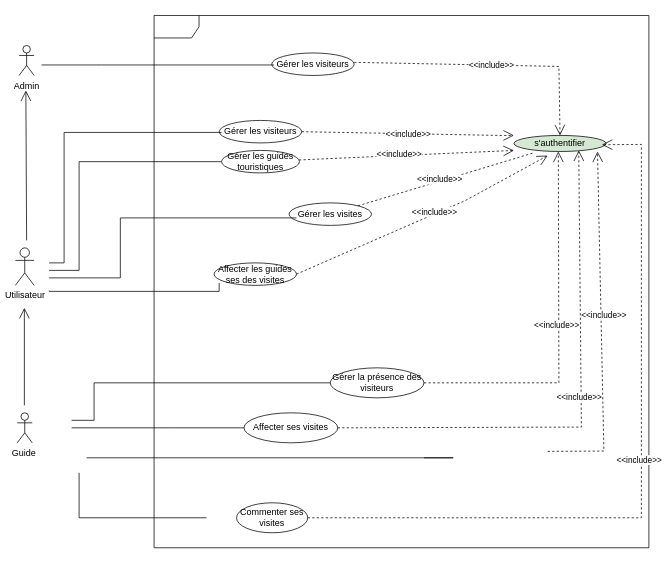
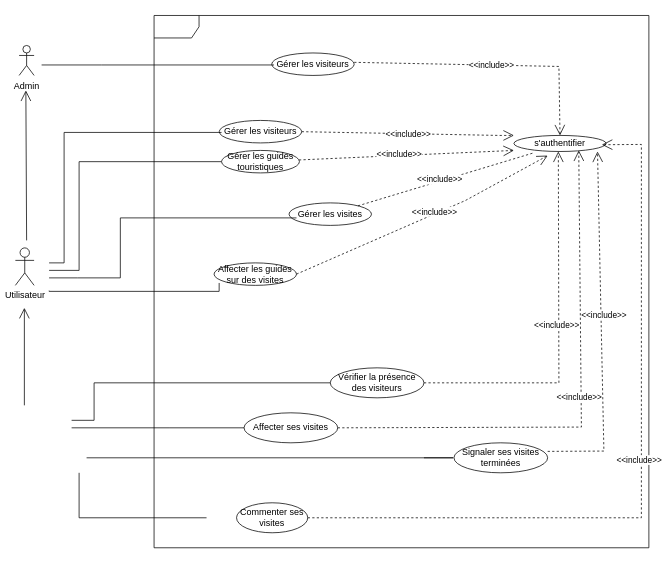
node "s'authentifier": fillcolor #d5e8d4 -> #ffffff
node "Affecter les guides ses des visites": label "Affecter les guides ses des visites" -> "Affecter les guides sur des visites"
node "Gérer la présence des visiteurs": label "Gérer la présence des visiteurs" -> "Vérifier la présence des visiteurs"
node "Guide": removed
node "Signaler ses visites terminées": added
